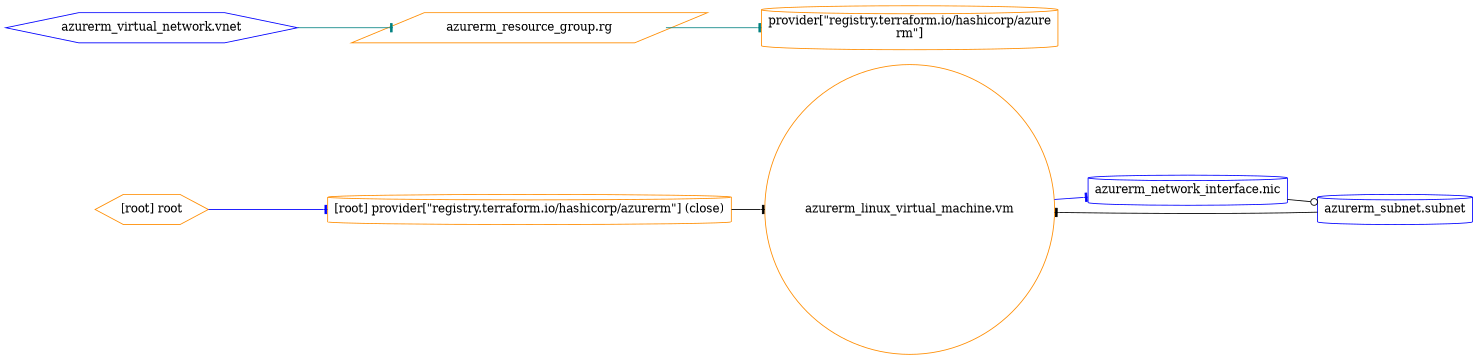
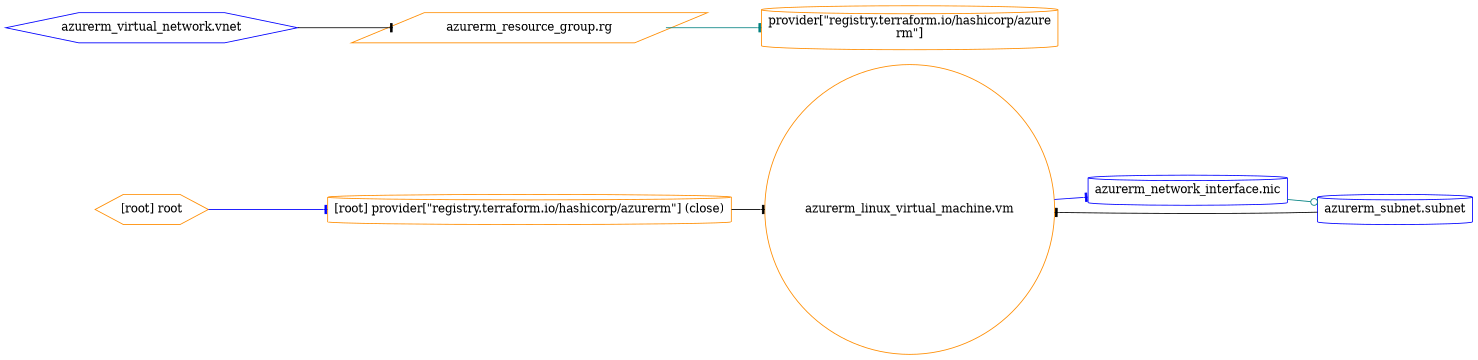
edge "azurerm_virtual_network.vnet" -> "azurerm_resource_group.rg": color teal -> black
edge "azurerm_network_interface.nic" -> "azurerm_subnet.subnet": color black -> teal
